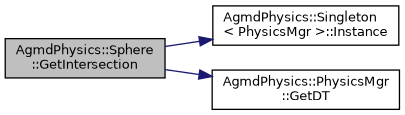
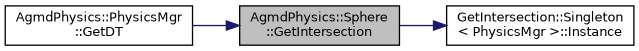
node "AgmdPhysics::Singleton < PhysicsMgr >::Instance": label "AgmdPhysics::Singleton < PhysicsMgr >::Instance" -> "GetIntersection::Singleton < PhysicsMgr >::Instance"
edge "AgmdPhysics::Sphere ::GetIntersection" -> "AgmdPhysics::PhysicsMgr ::GetDT": reversed
